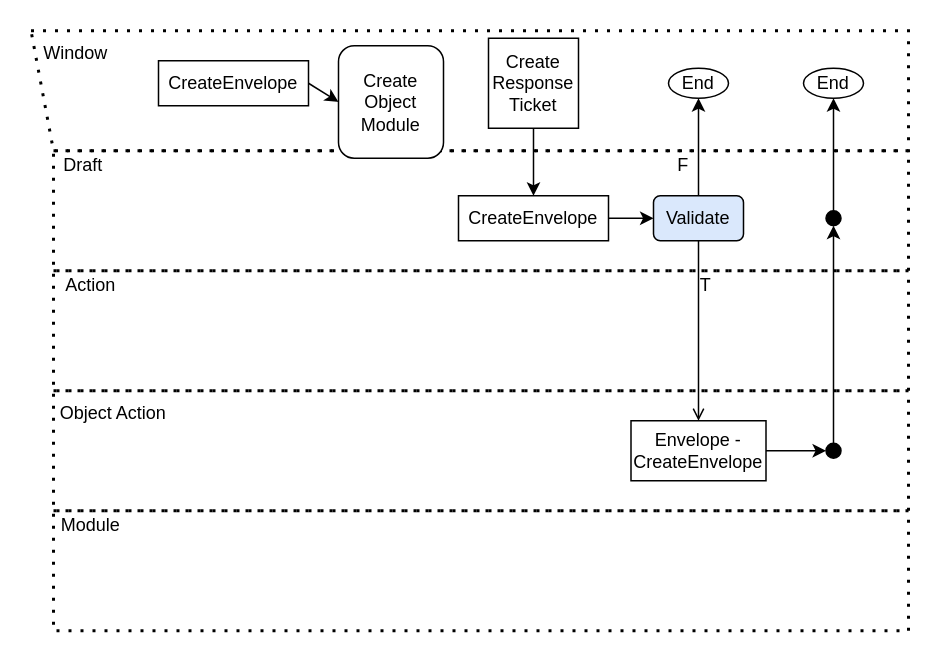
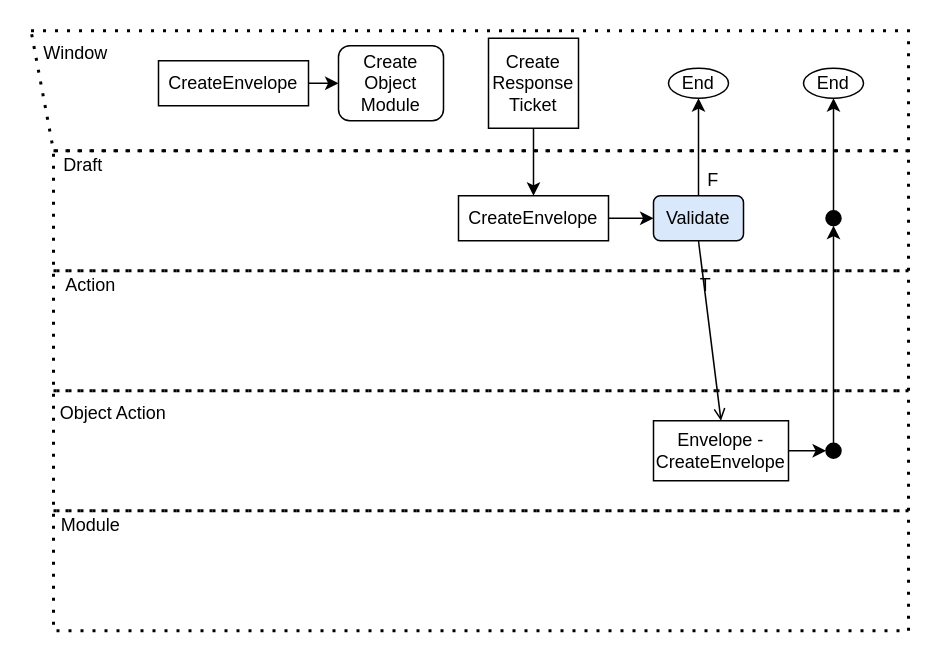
node "Create Object Module": size 105x113 -> 105x75
node "F": moved (683, 166) -> (713, 181)
node "Envelope - CreateEnvelope": moved (698, 451) -> (721, 451)
